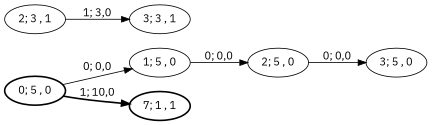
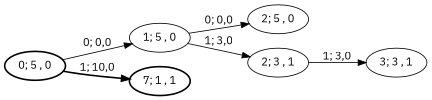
edge "1; 5 , 0" -> "2; 3 , 1": added, label "1; 3,0"
node "3; 5 , 0": removed
